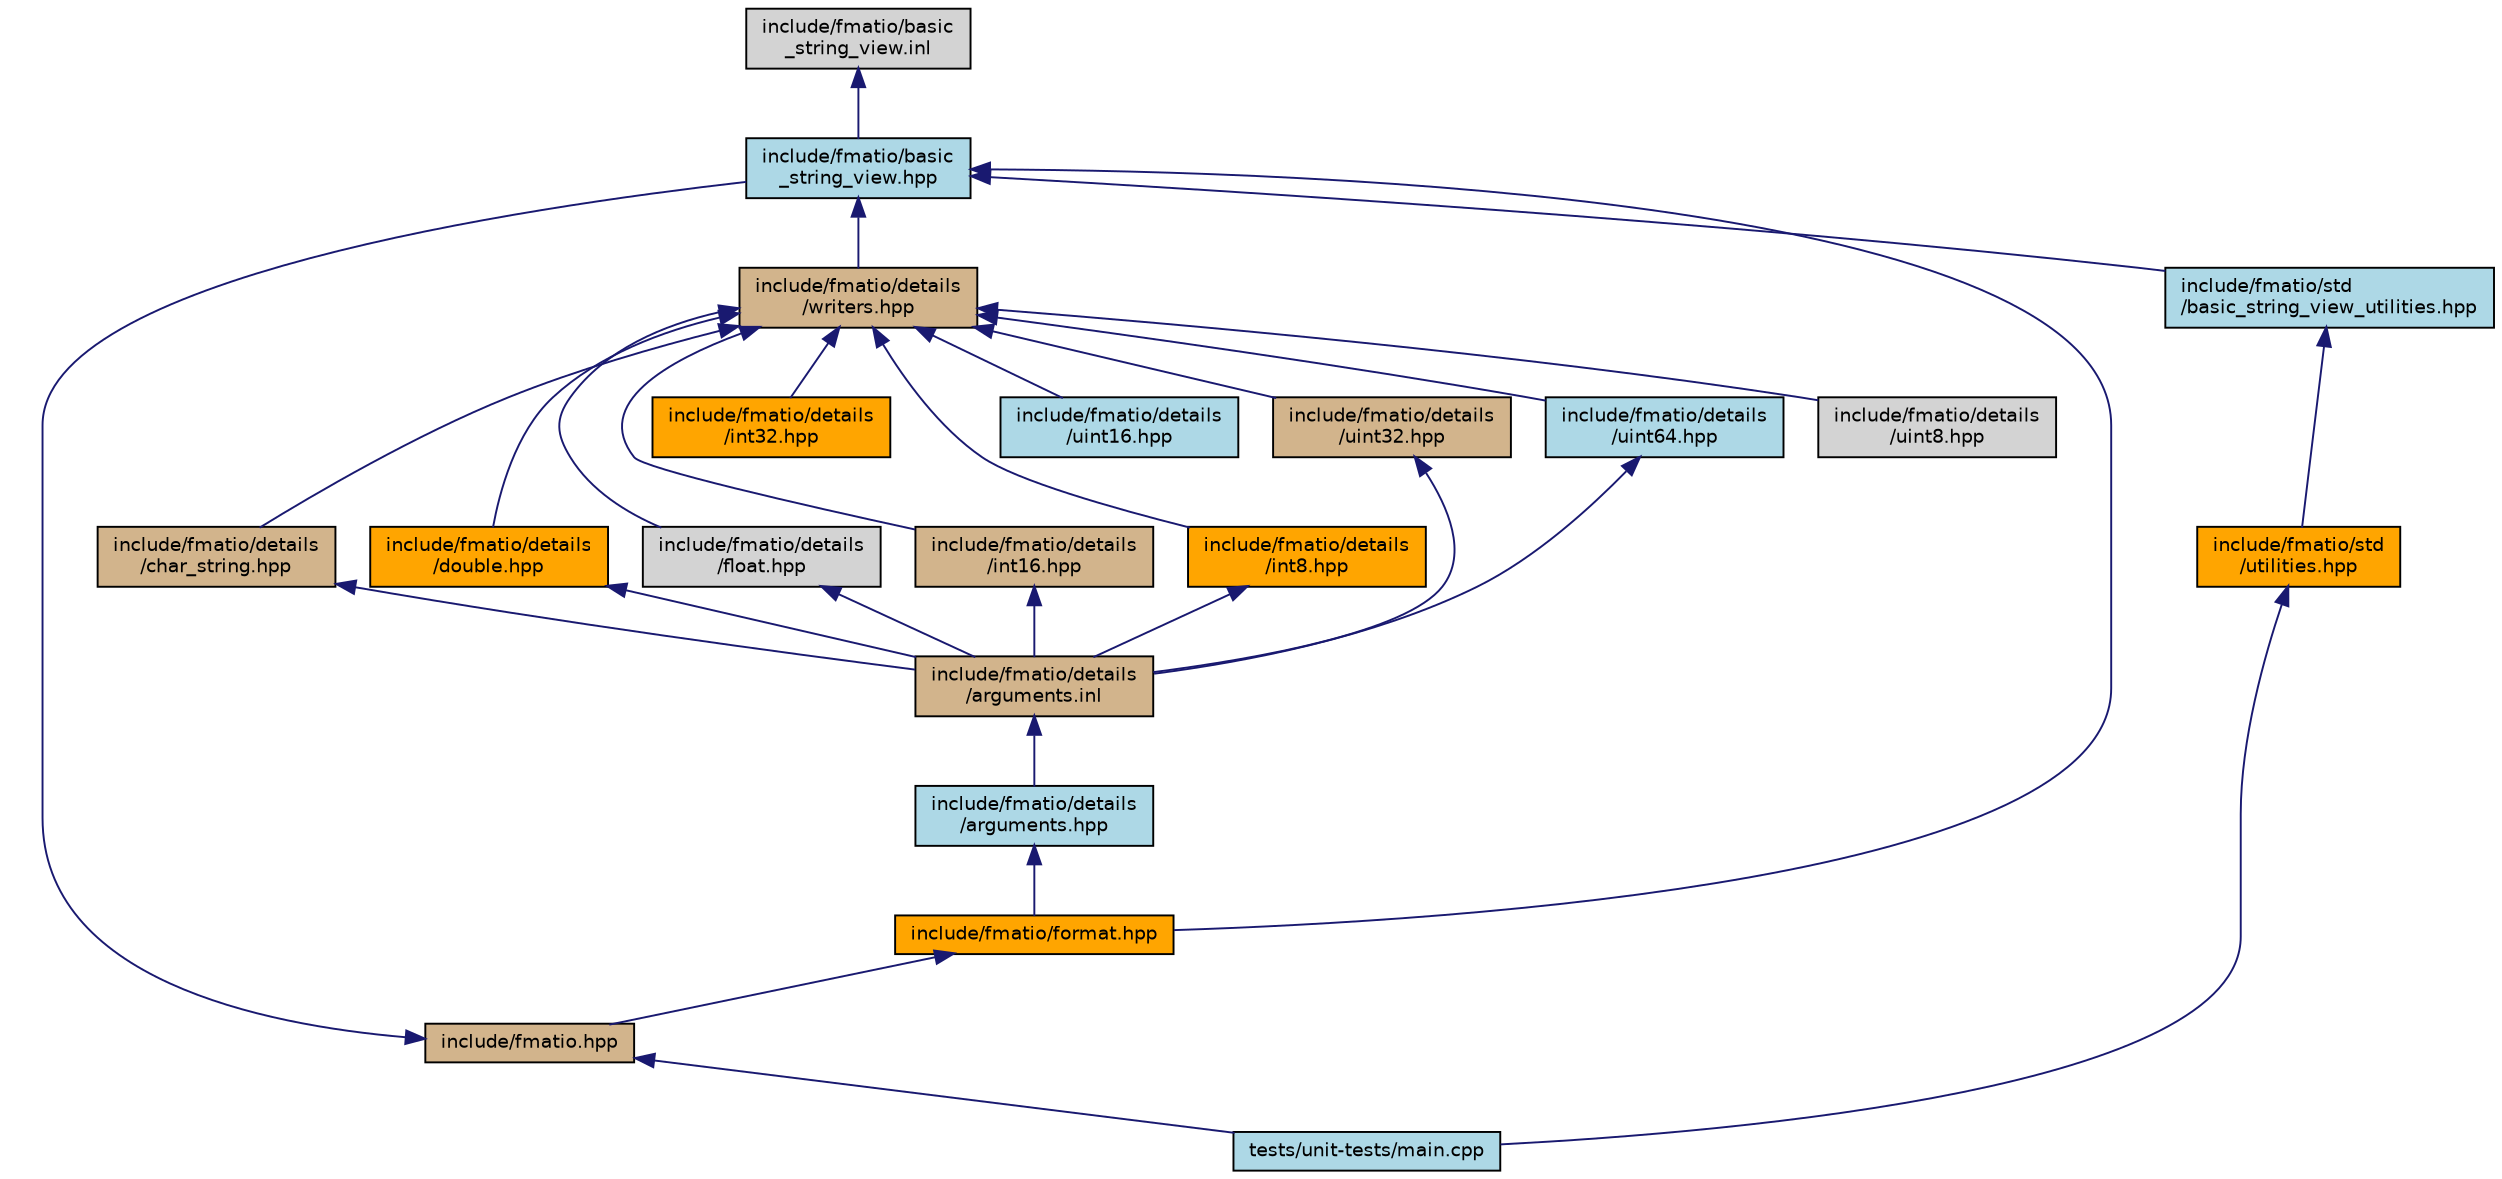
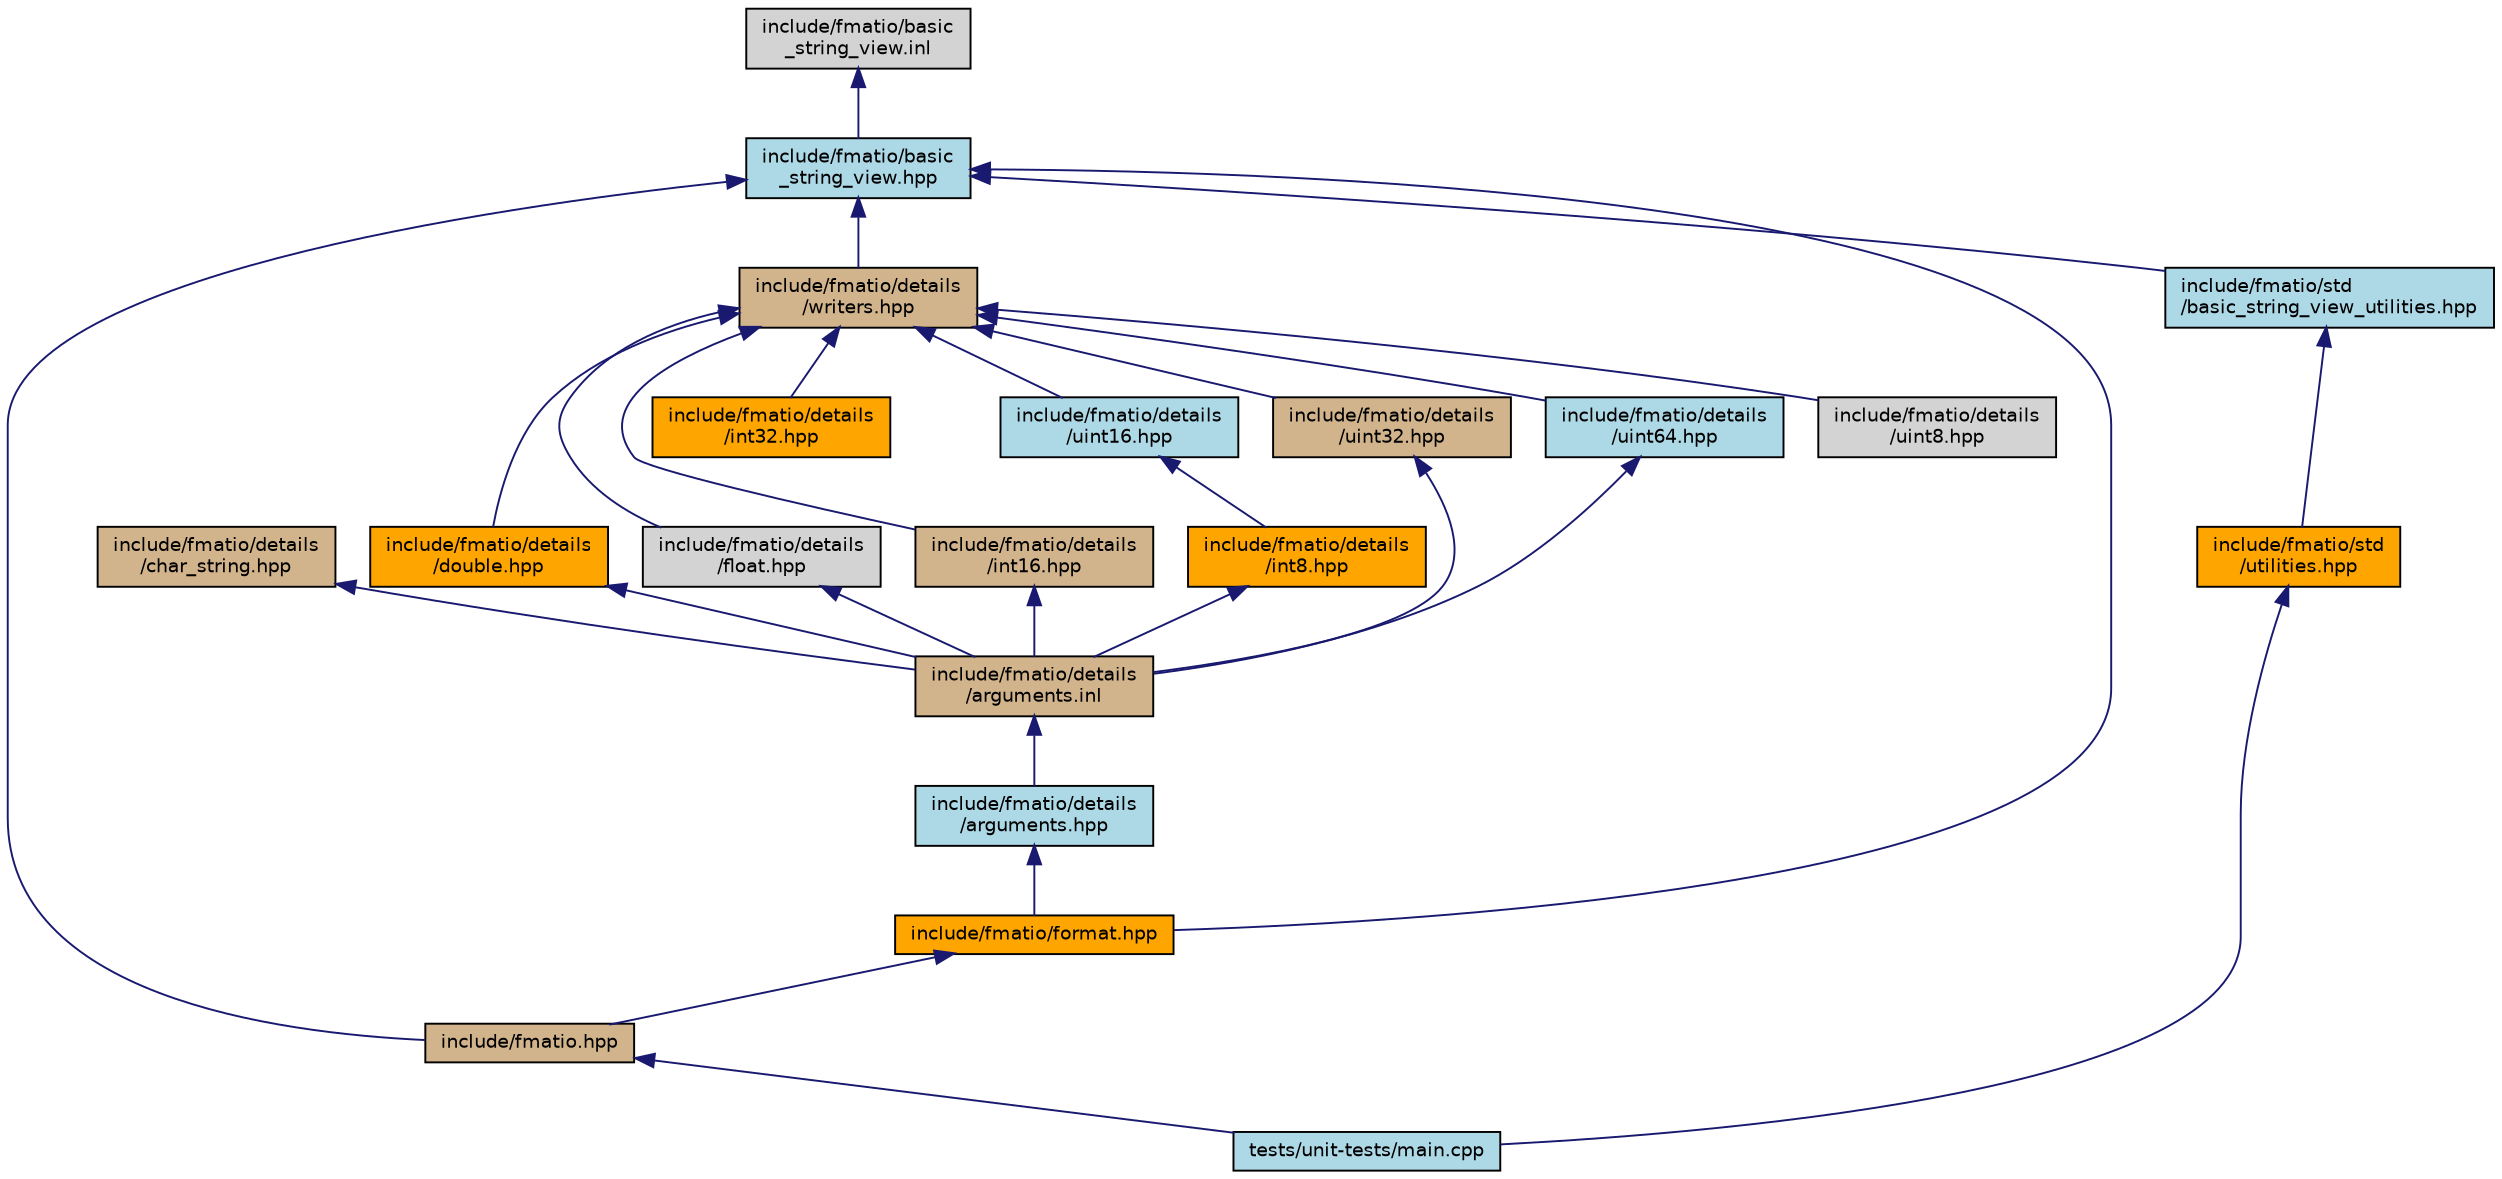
edge "include/fmatio/details /char_string.hpp" -> "include/fmatio/details /writers.hpp": removed
edge "include/fmatio/basic _string_view.hpp" -> "include/fmatio.hpp": reversed
edge "include/fmatio/details /int8.hpp" -> "include/fmatio/details /writers.hpp": now "include/fmatio/details /int8.hpp" -> "include/fmatio/details /uint16.hpp"
